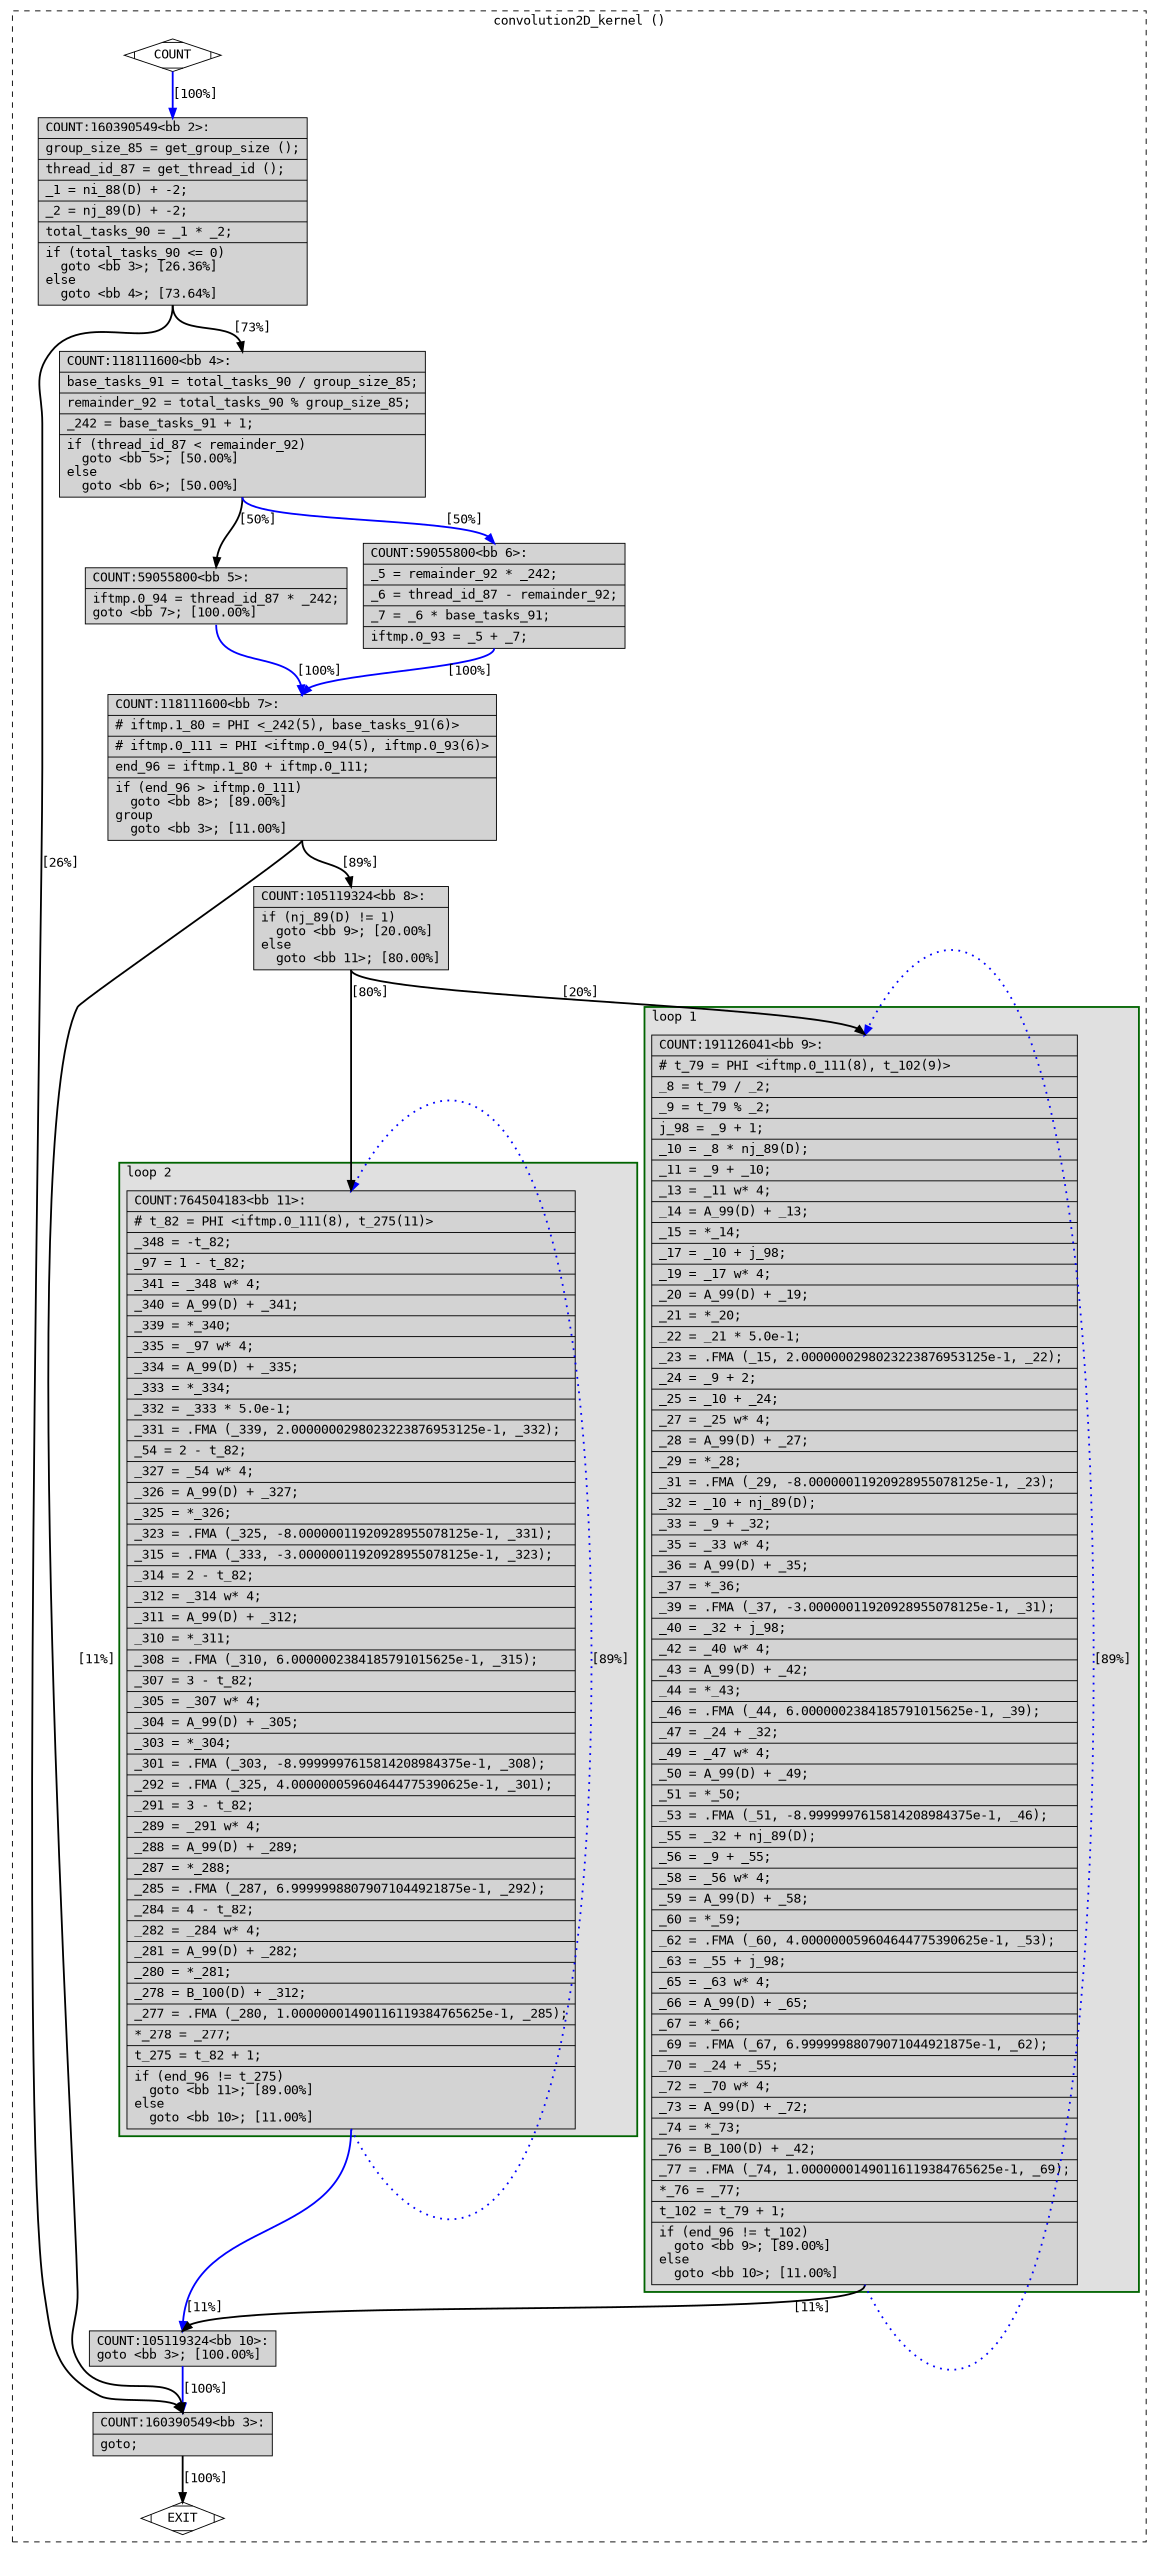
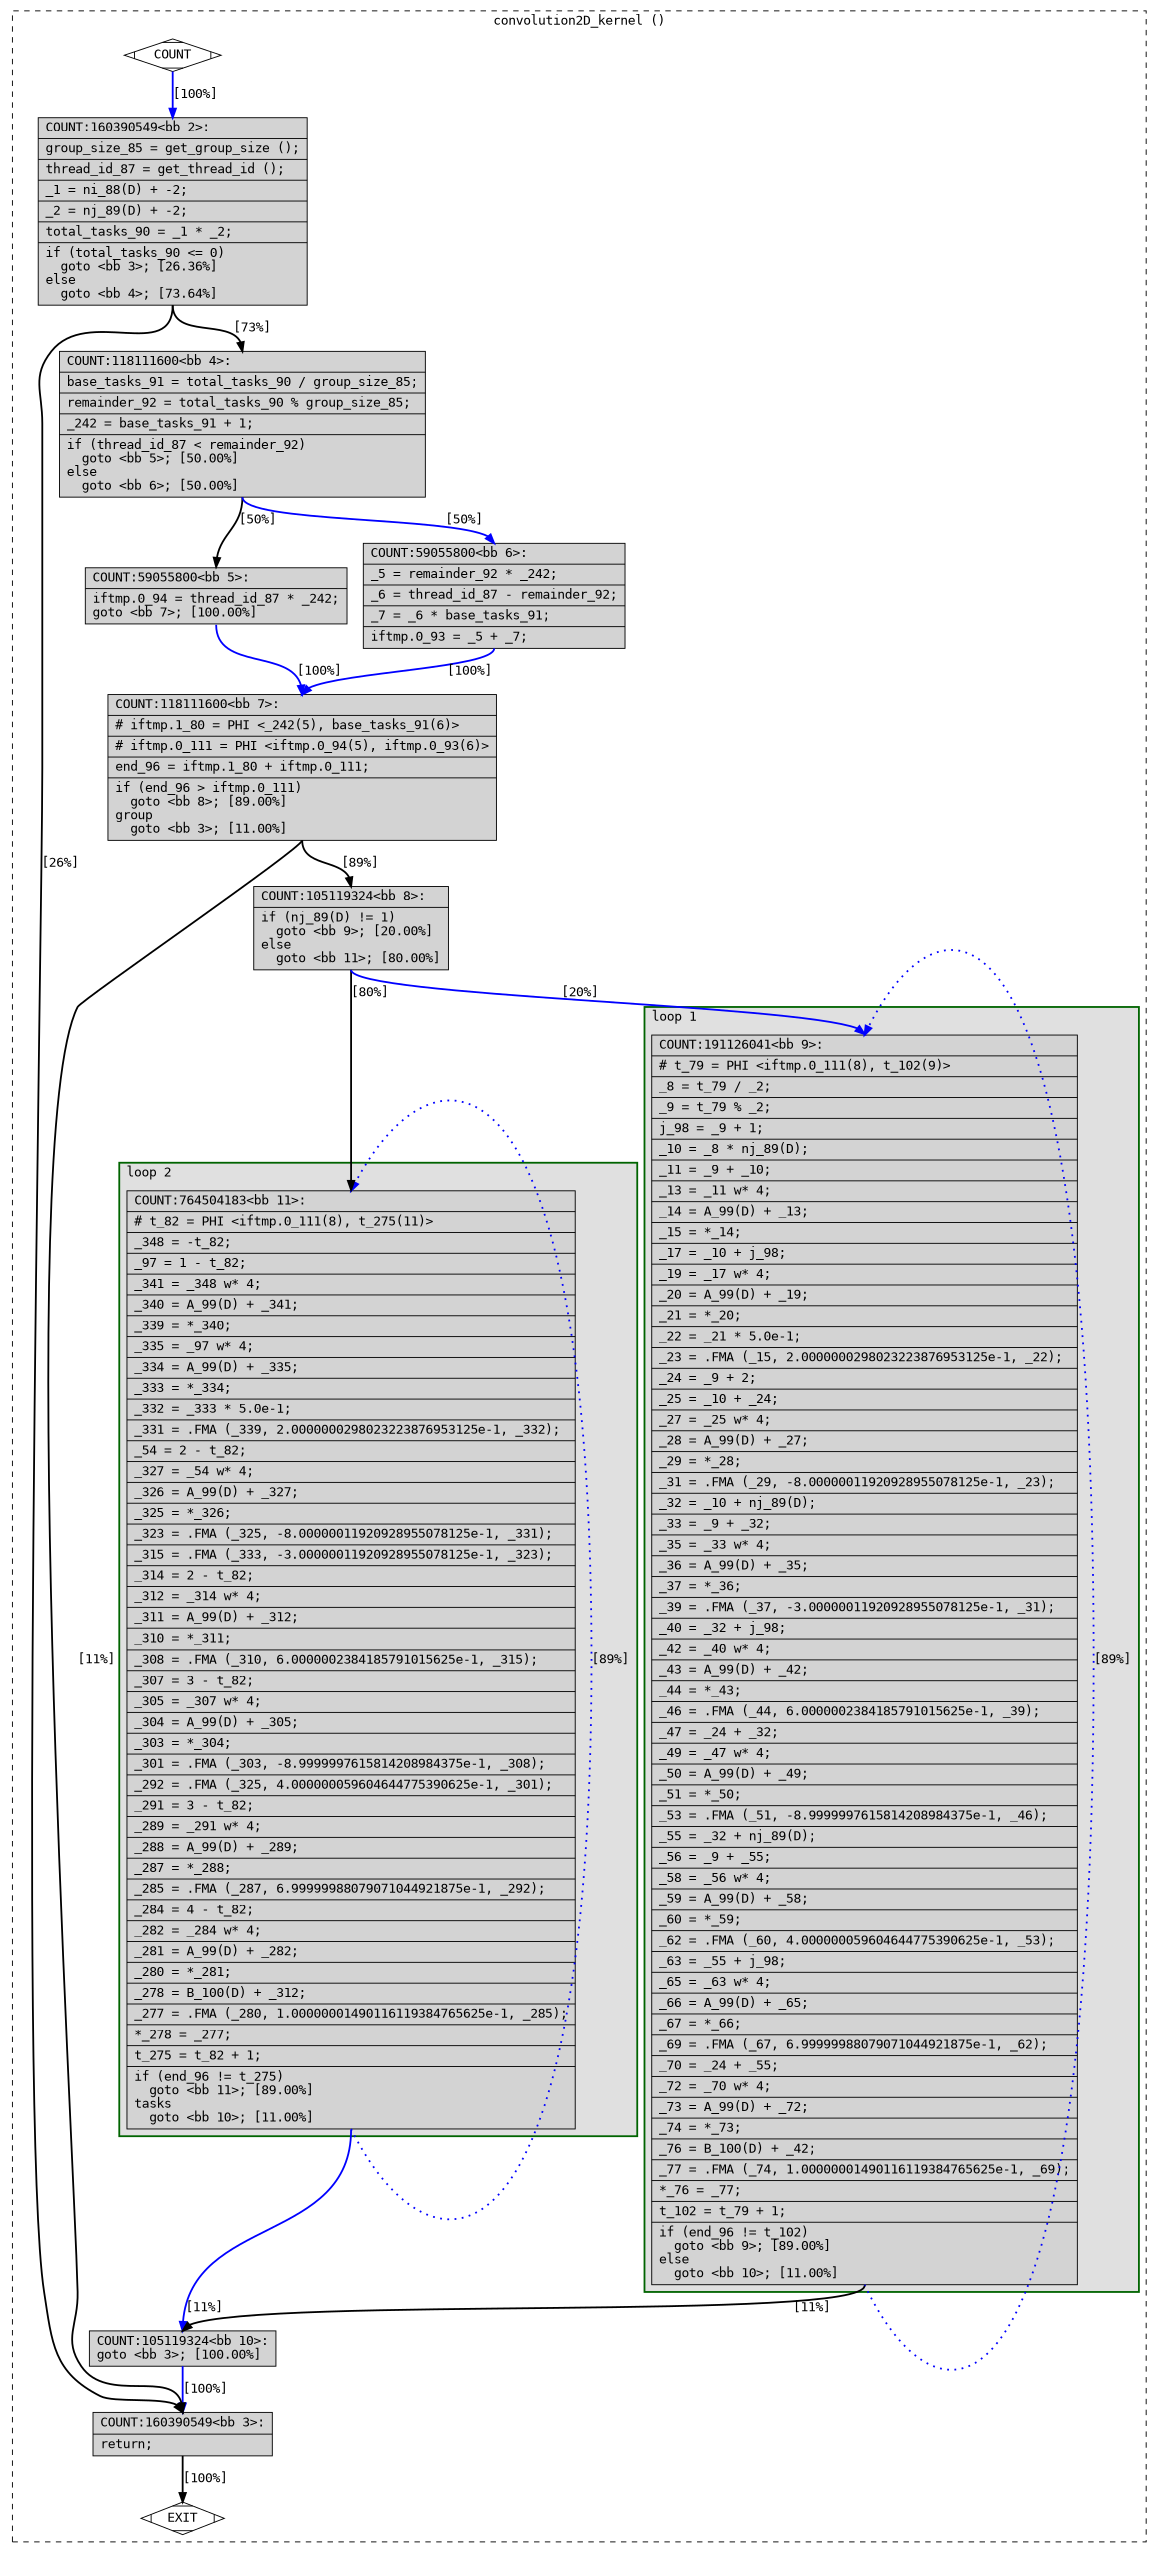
edge "COUNT:105119324<bb 8>:" -> "COUNT:191126041<bb 9>:": color black -> blue
node "COUNT:764504183<bb 11>:": text "else" -> "tasks"
node "COUNT:160390549<bb 3>:": text "goto;" -> "return;"
